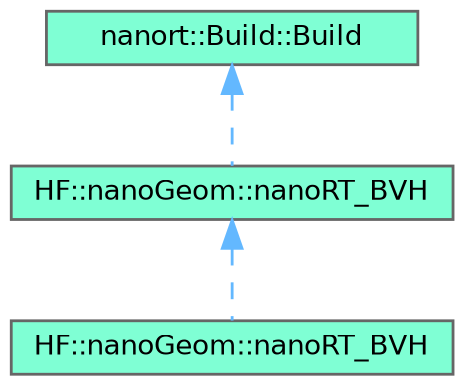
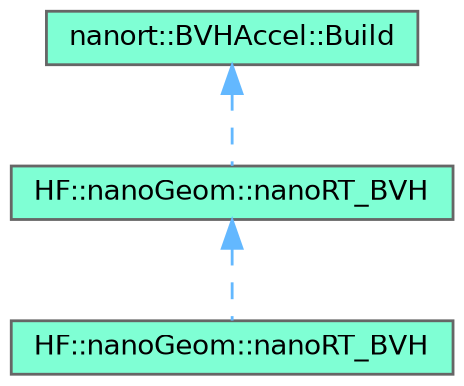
node "nanort::Build::Build": label "nanort::Build::Build" -> "nanort::BVHAccel::Build"
